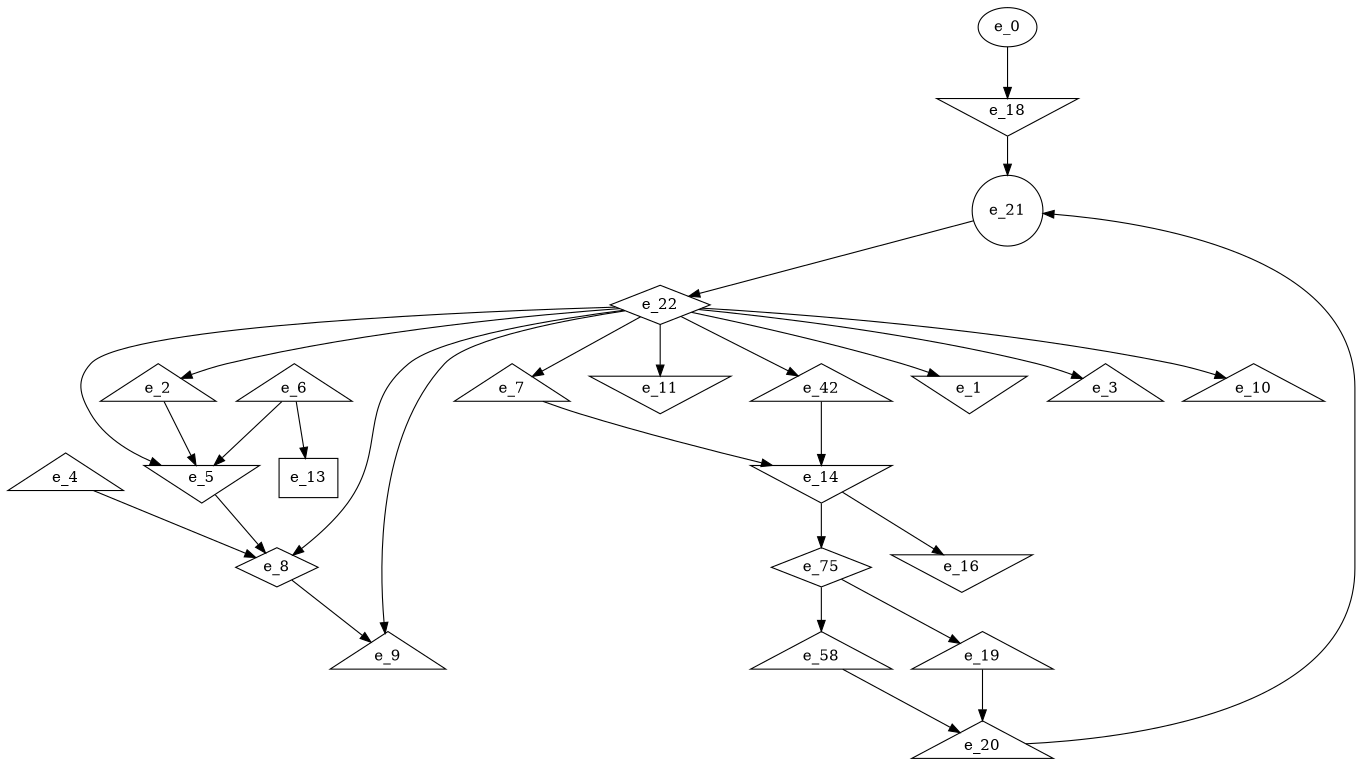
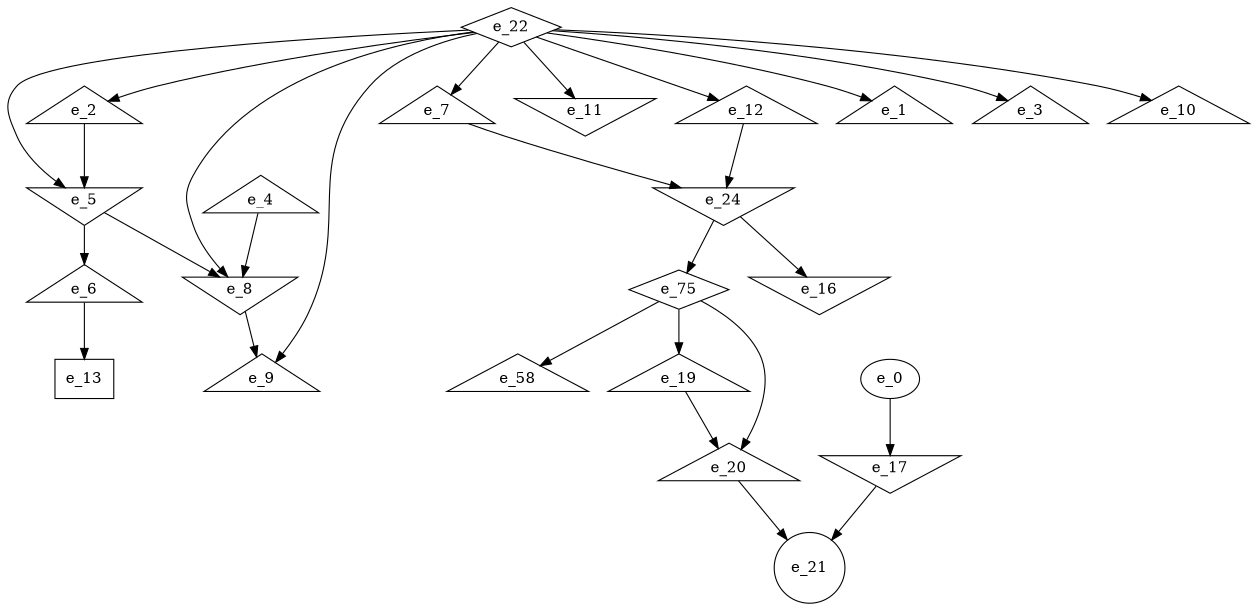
node "e_18": label "e_18" -> "e_17"
edge "e_21" -> "e_22": removed
node "e_42": label "e_42" -> "e_12"
node "e_1": shape invtriangle -> triangle
edge "e_6" -> "e_5": reversed
node "e_14": label "e_14" -> "e_24"
node "e_8": shape diamond -> invtriangle
edge "e_58" -> "e_20": now "e_75" -> "e_20"
